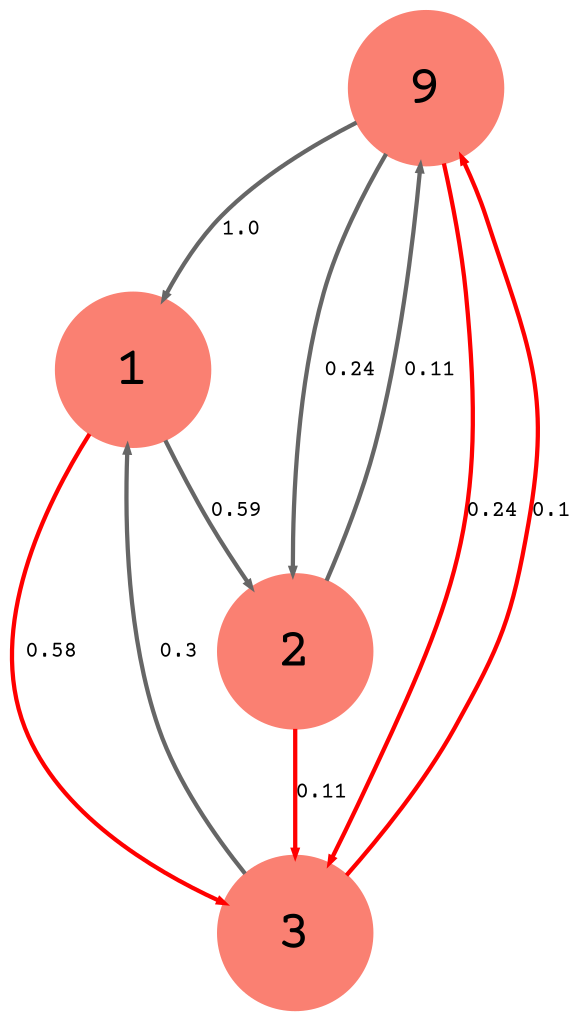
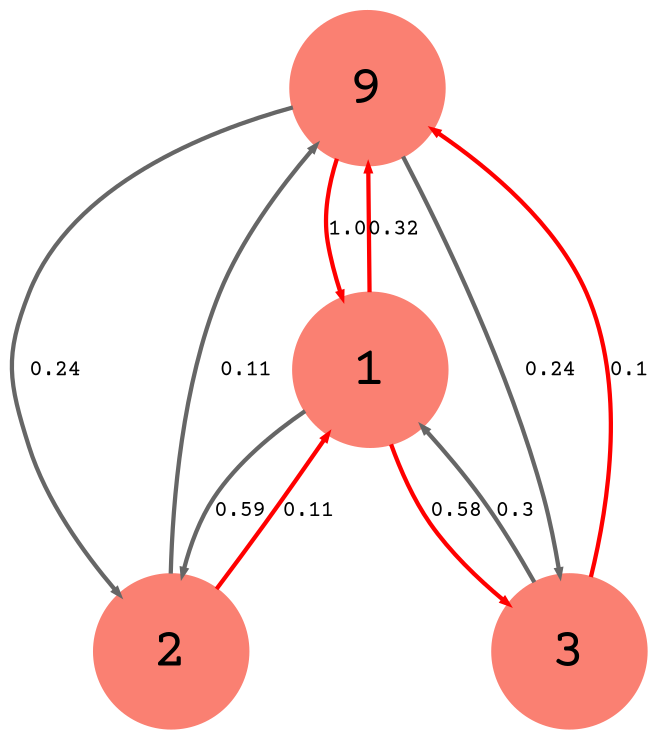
edge "9" -> "1": color gray40 -> red
edge "1" -> "9": added, label "0.32"
edge "9" -> "3": color red -> gray40
edge "2" -> "3": now "2" -> "1"
